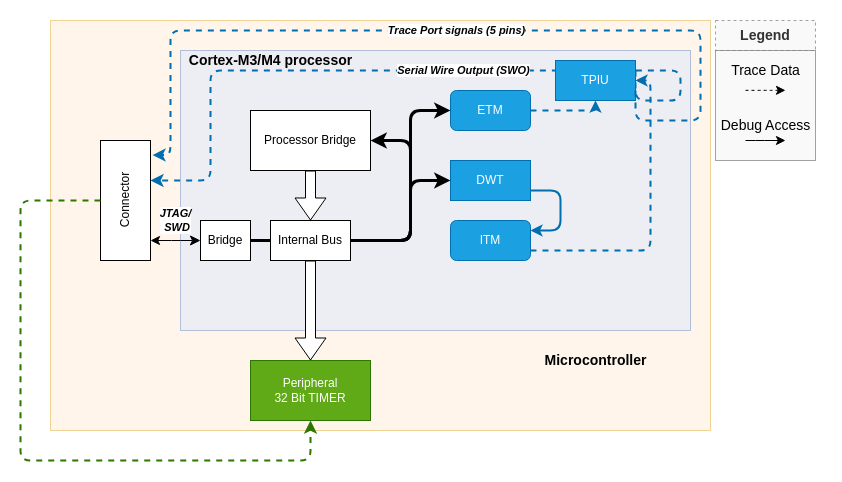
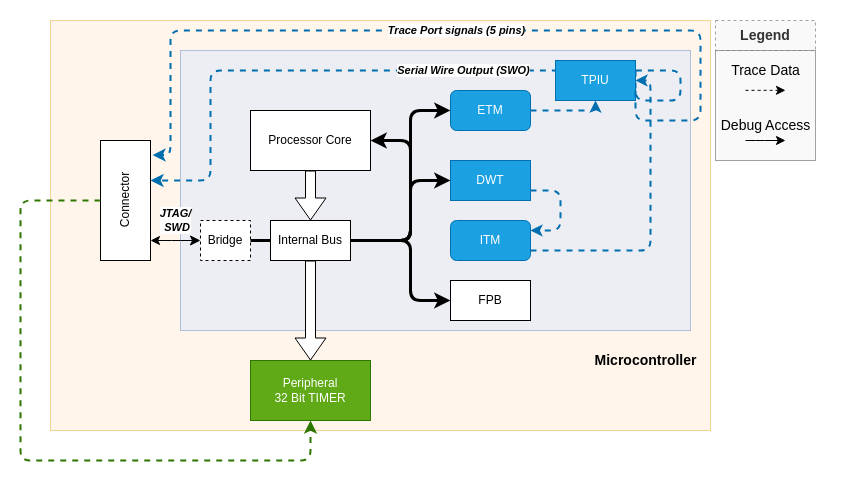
node "Cortex-M3/M4 processor": removed
node "Processor Bridge": label "Processor Bridge" -> "Processor Core"
edge "DWT" -> "ITM": style solid -> dashed
node "Bridge": style solid -> dashed
edge "Internal Bus" -> "FPB": added
node "FPB": added
node "Microcontroller": moved (596, 361) -> (646, 361)
